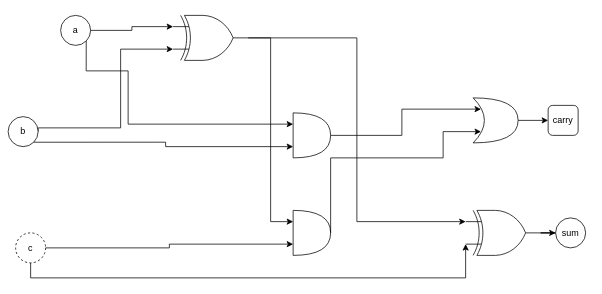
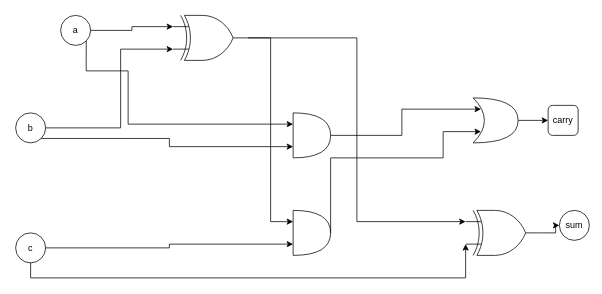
node "b": moved (23, 132) -> (30, 128)
node "sum": moved (570, 233) -> (574, 225)
node "c": style dashed -> solid
